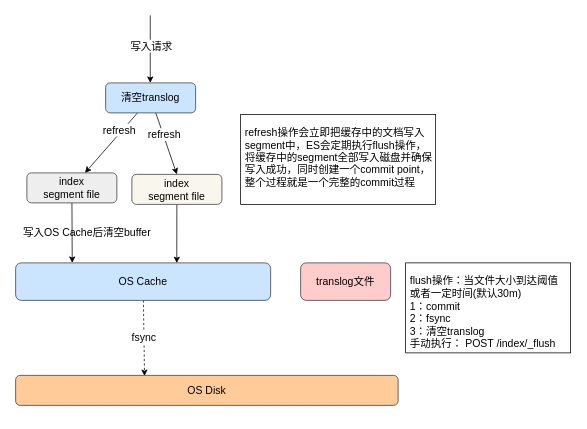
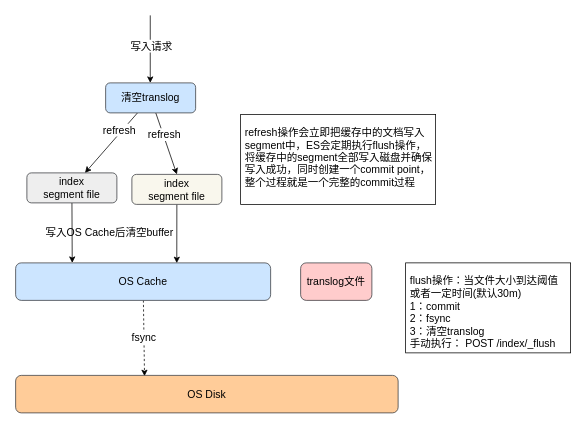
node "写入OS Cache后清空buffer": moved (87, 233) -> (109, 233)
node "translog文件": size 90x38 -> 71x38
node "OS Disk": size 383x30 -> 383x38
